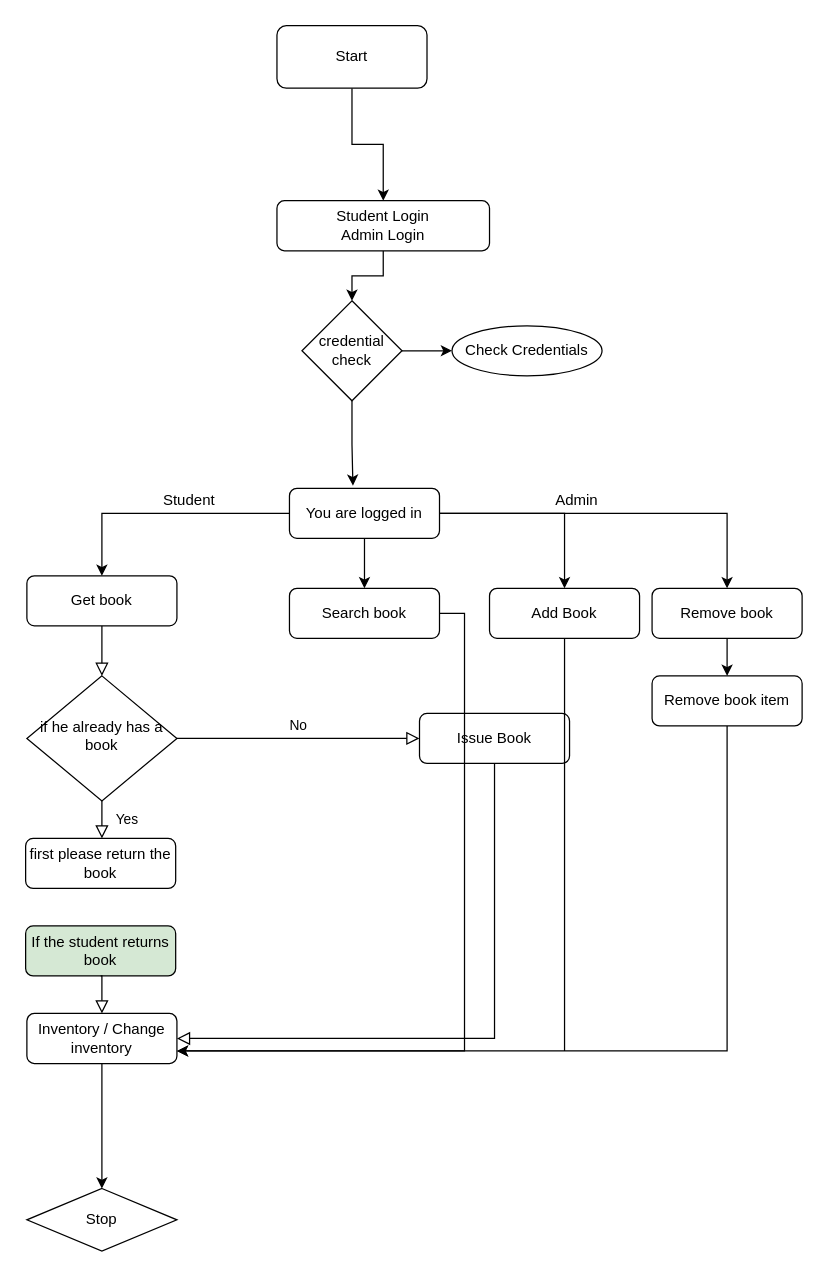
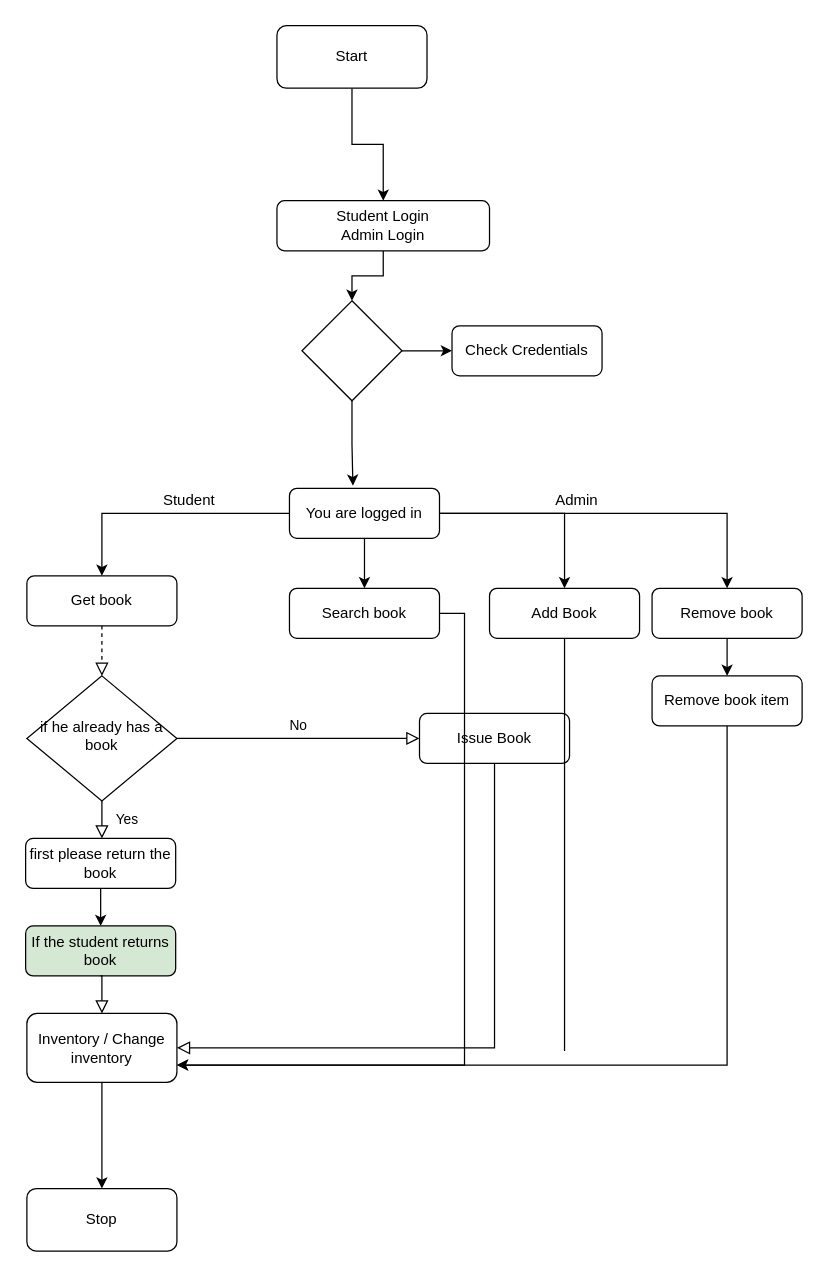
node "credential check": removed
node "Check Credentials": shape ellipse -> rounded rectangle
edge "Get book" -> "if he already has a book": style solid -> dashed
edge "first please return the book" -> "If the student returns book": added
node "Inventory / Change inventory": size 150x50 -> 150x69
node "Stop": shape diamond -> rounded rectangle
